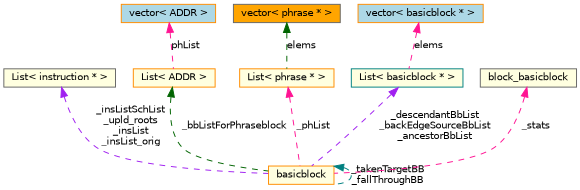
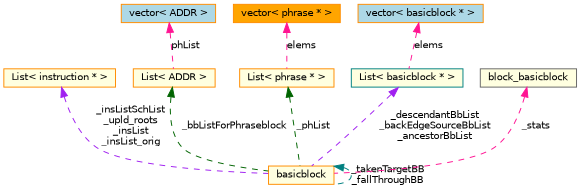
node "vector< phrase * >": color gray40 -> darkorange
edge "List< phrase * >" -> "vector< phrase * >": color darkgreen -> deeppink
node "List< instruction * >": color gray40 -> darkorange
edge "basicblock" -> "List< phrase * >": color deeppink -> darkgreen
